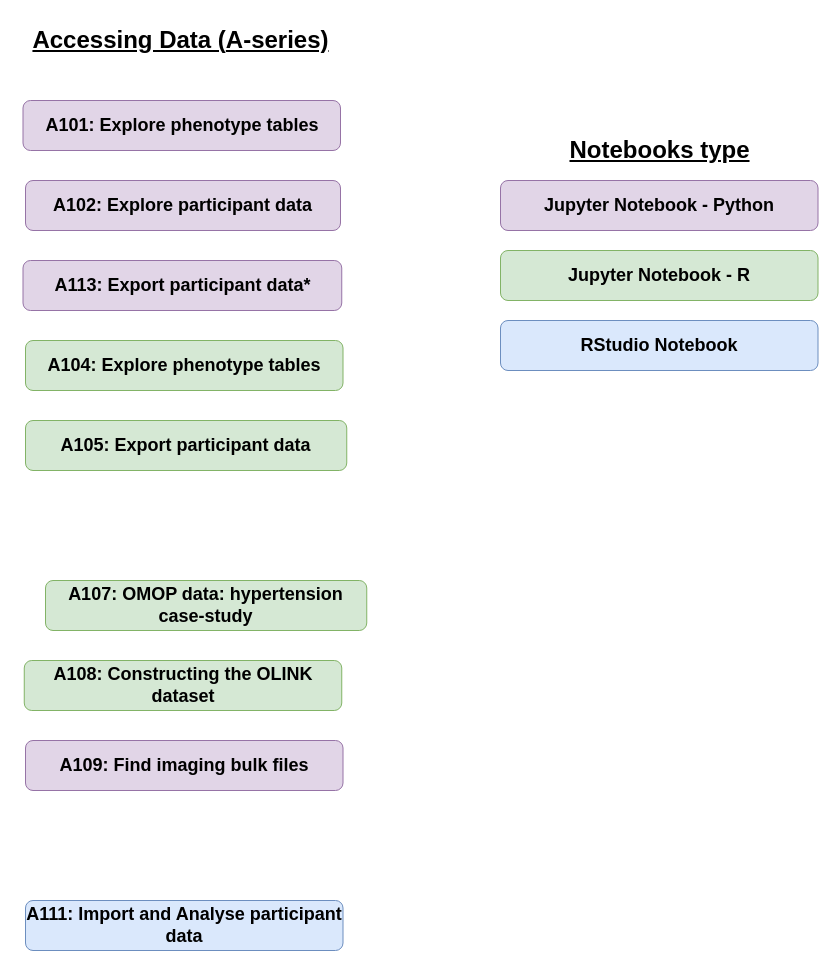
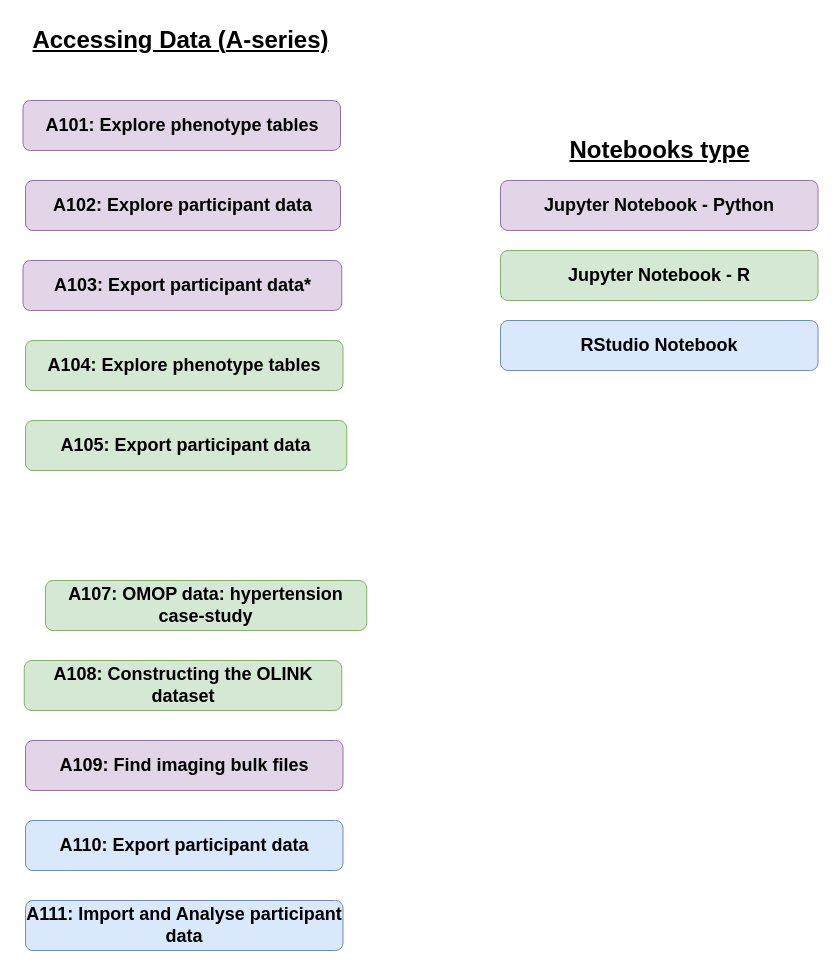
node "A113: Export participant data*": label "A113: Export participant data*" -> "A103: Export participant data*"
node "A110: Export participant data": added
